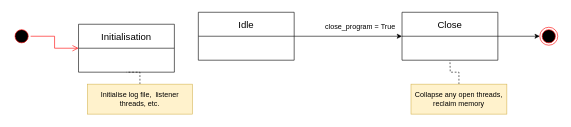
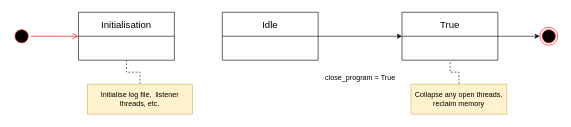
node "Close": label "Close" -> "True"
node "close_program = True": moved (360, 27) -> (360, 78)
node "Idle": moved (246, 36) -> (270, 36)
node "Initialisation": moved (126, 48) -> (126, 36)
